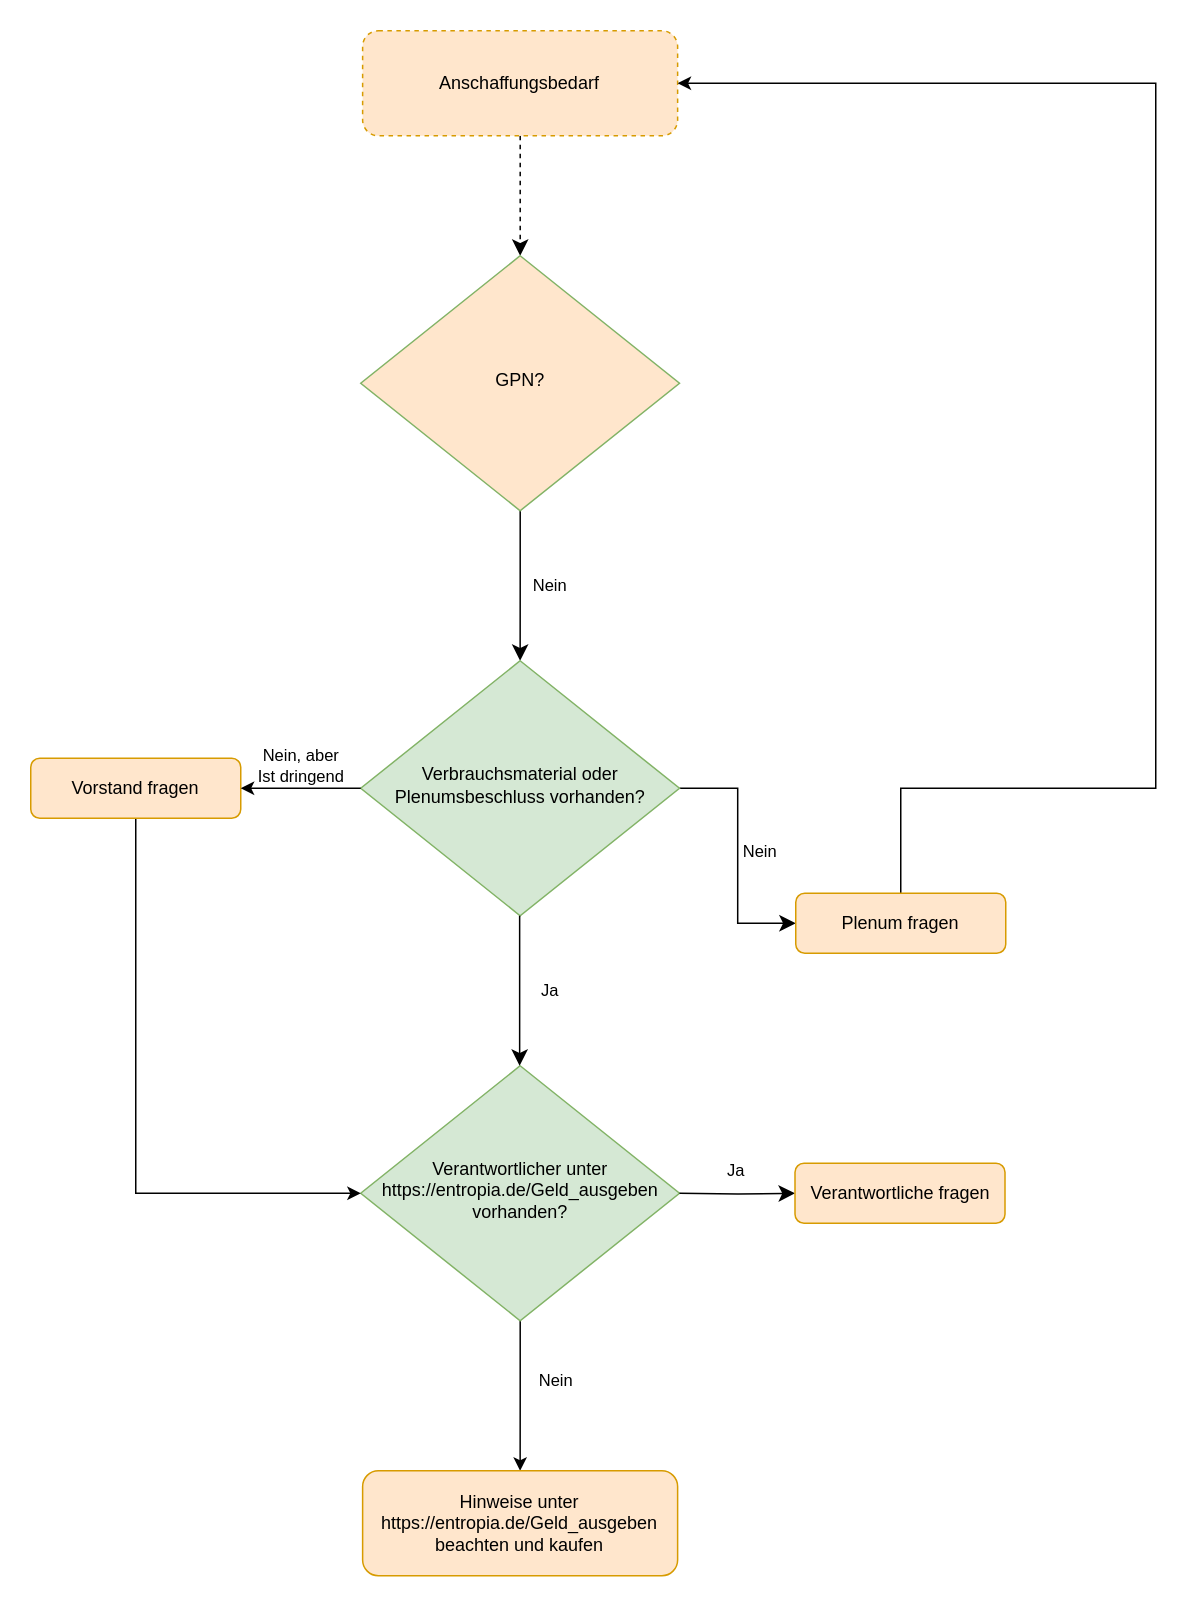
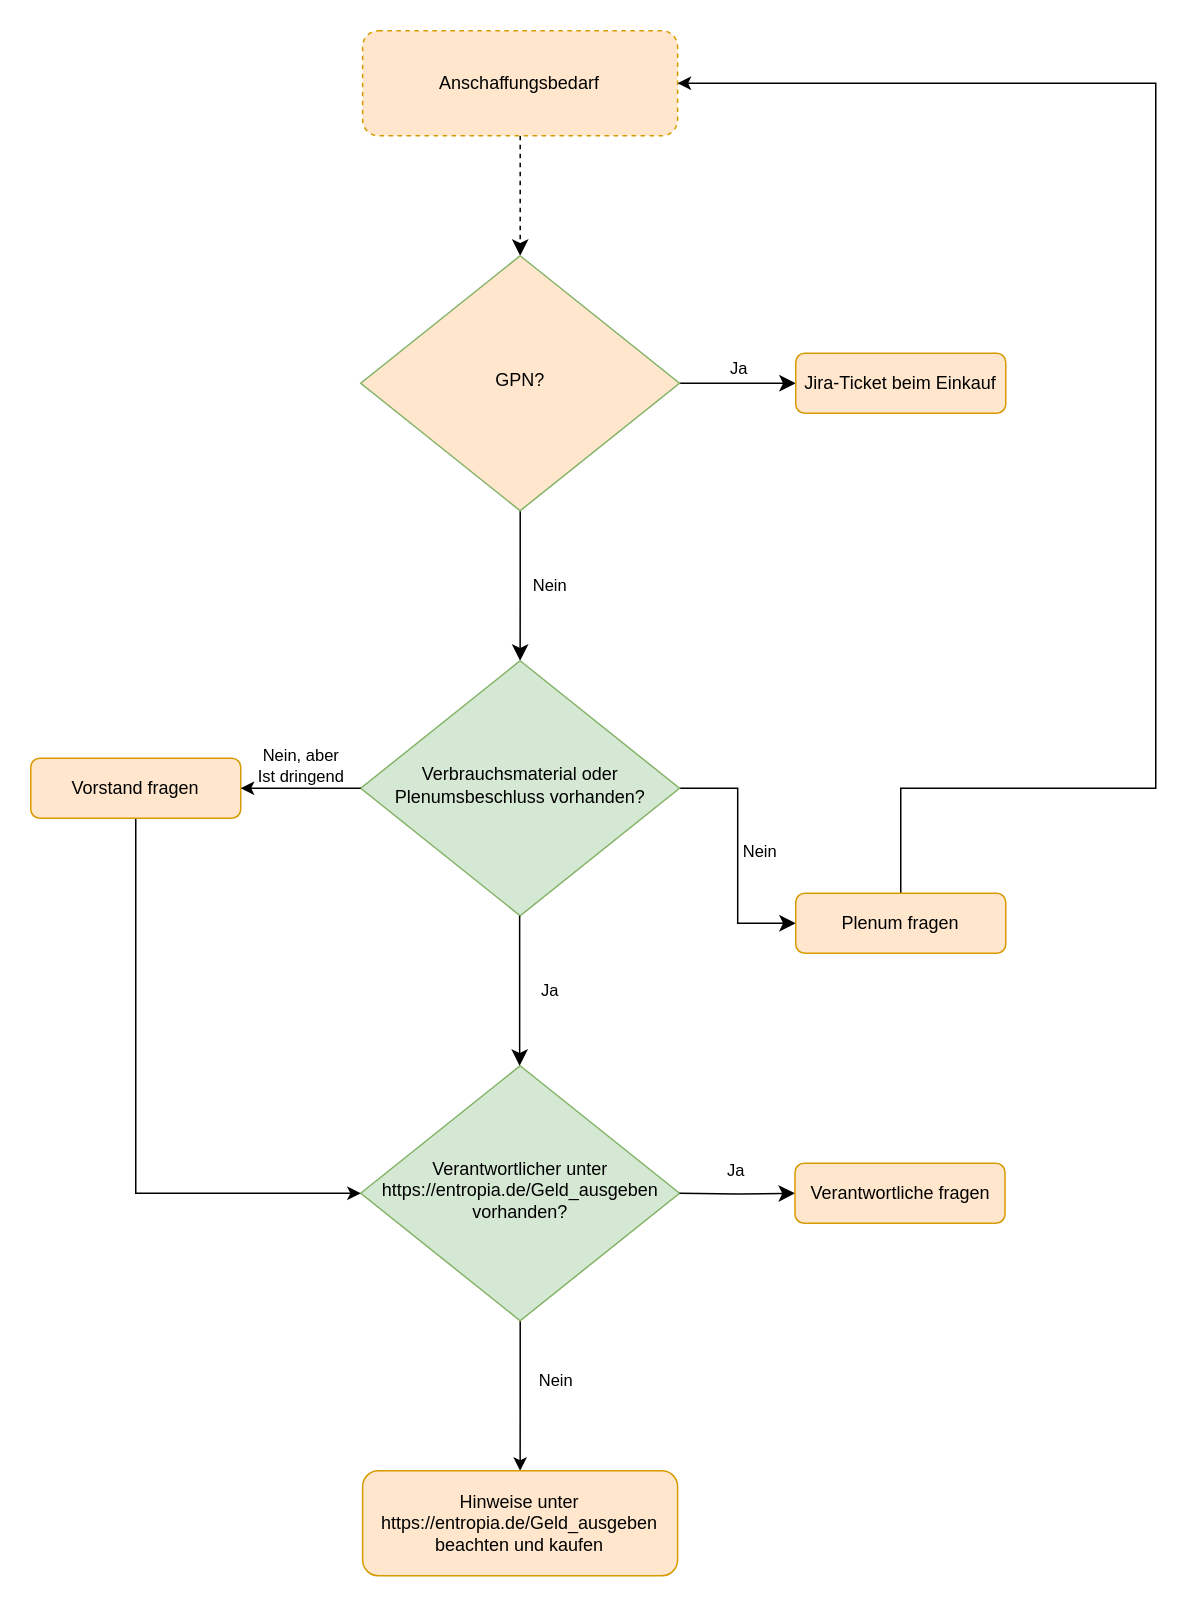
edge "GPN?" -> "Jira-Ticket beim Einkauf": added, label "Ja"
node "Jira-Ticket beim Einkauf": added
